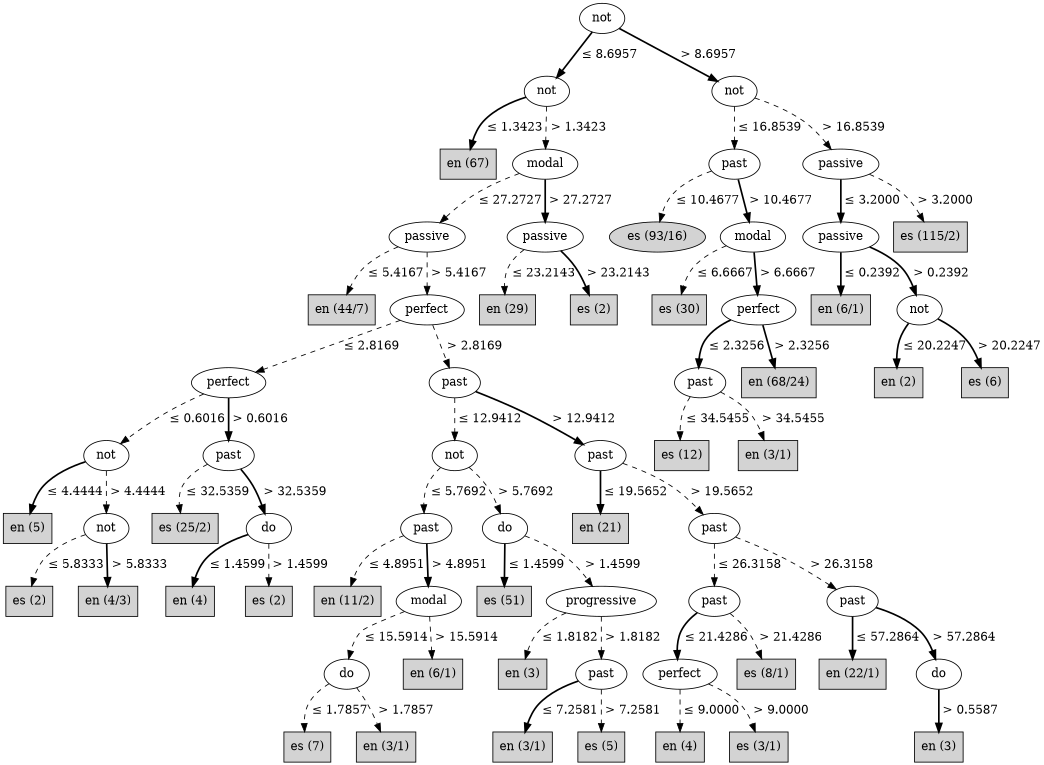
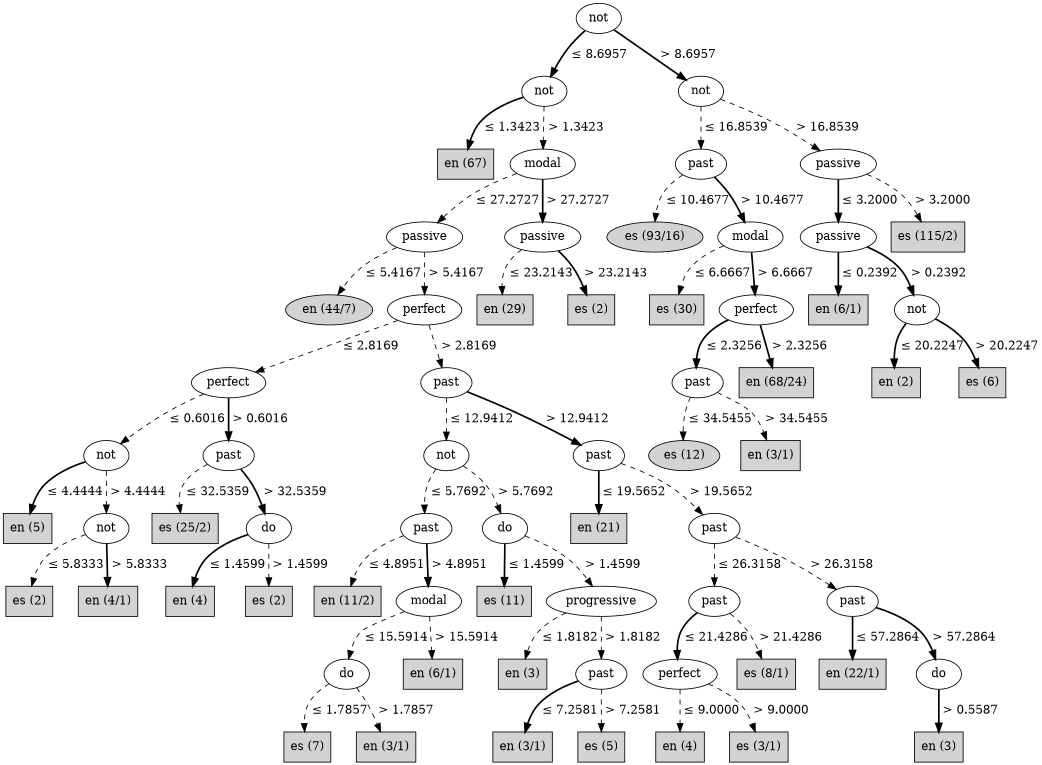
node "en (44/7)": shape box -> ellipse
node "es (12)": shape box -> ellipse
node "en (4/3)": label "en (4/3)" -> "en (4/1)"
node "es (51)": label "es (51)" -> "es (11)"
